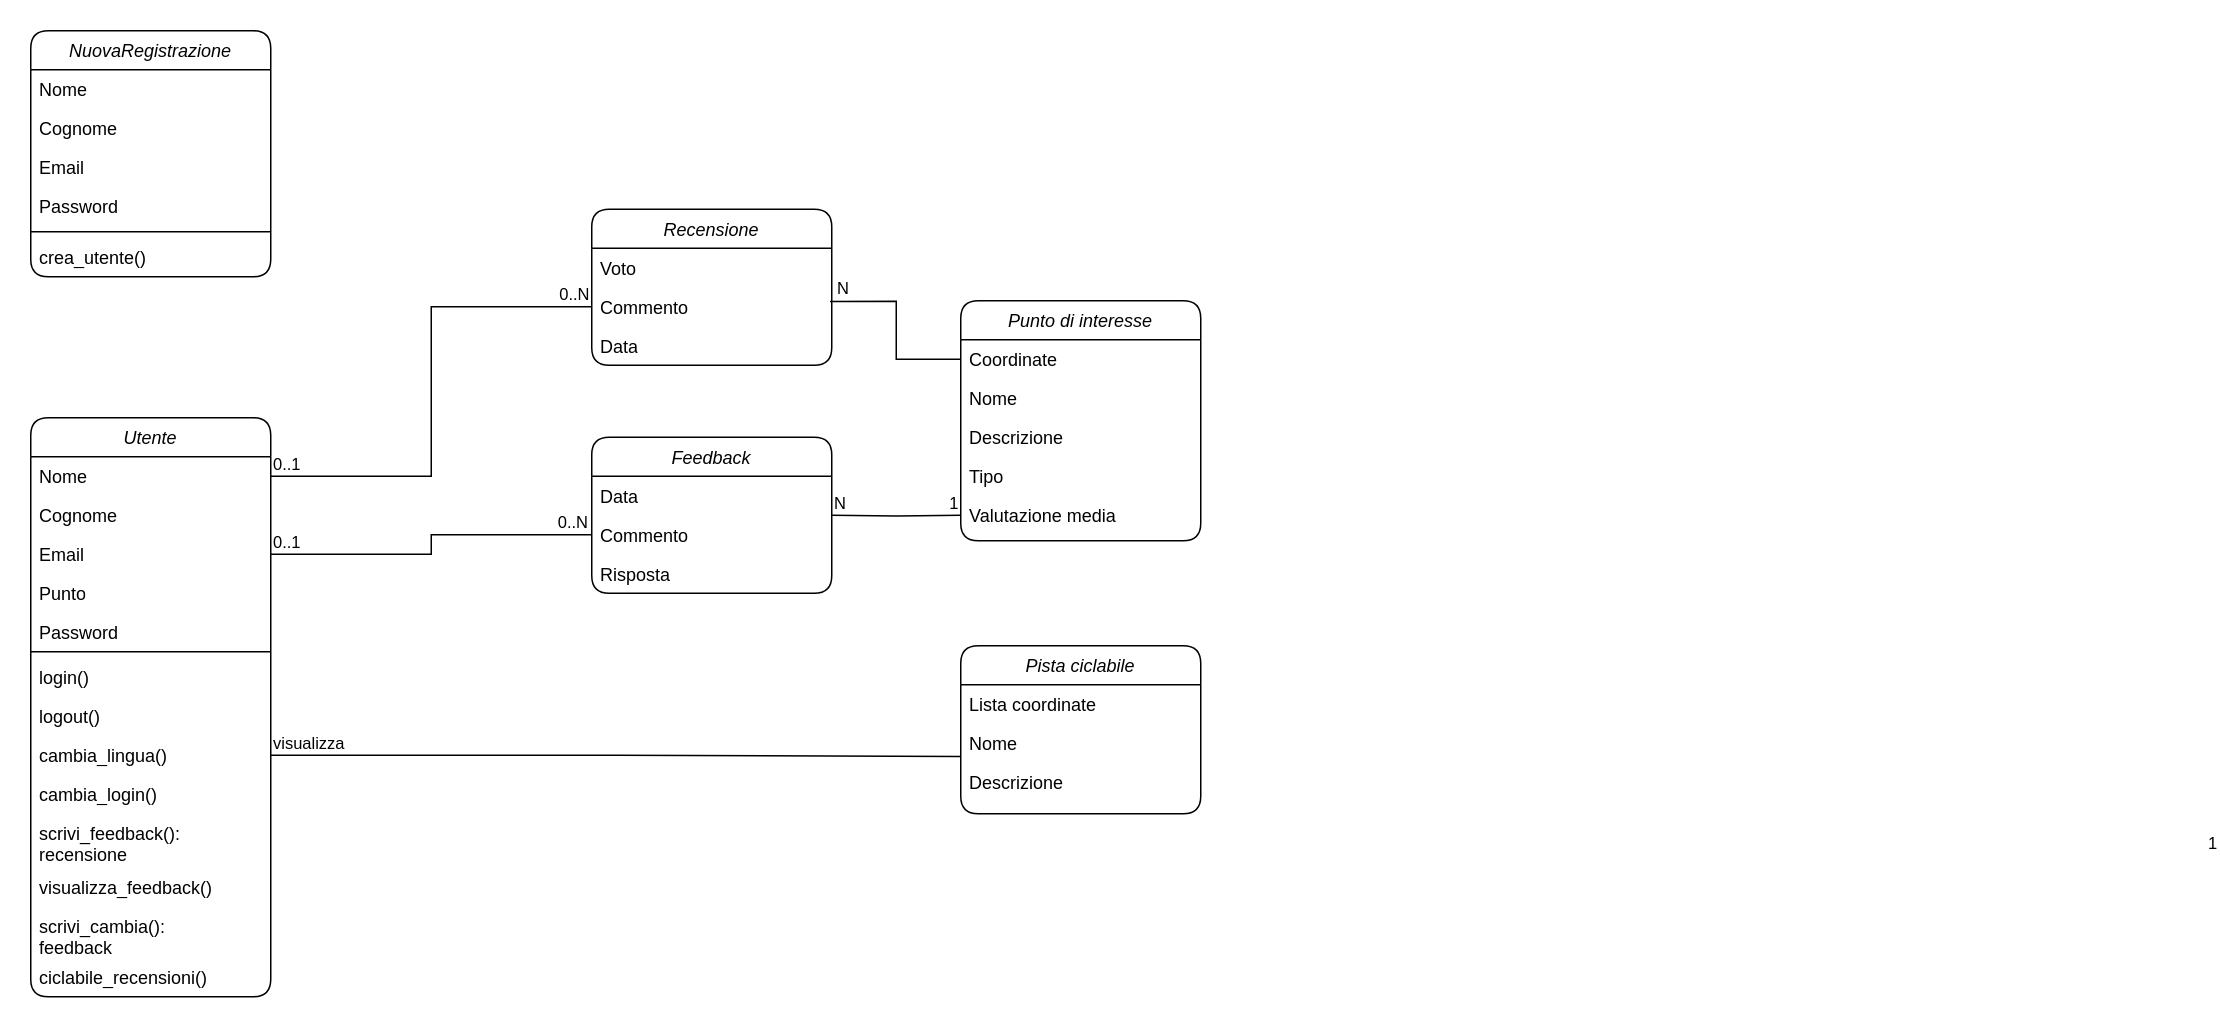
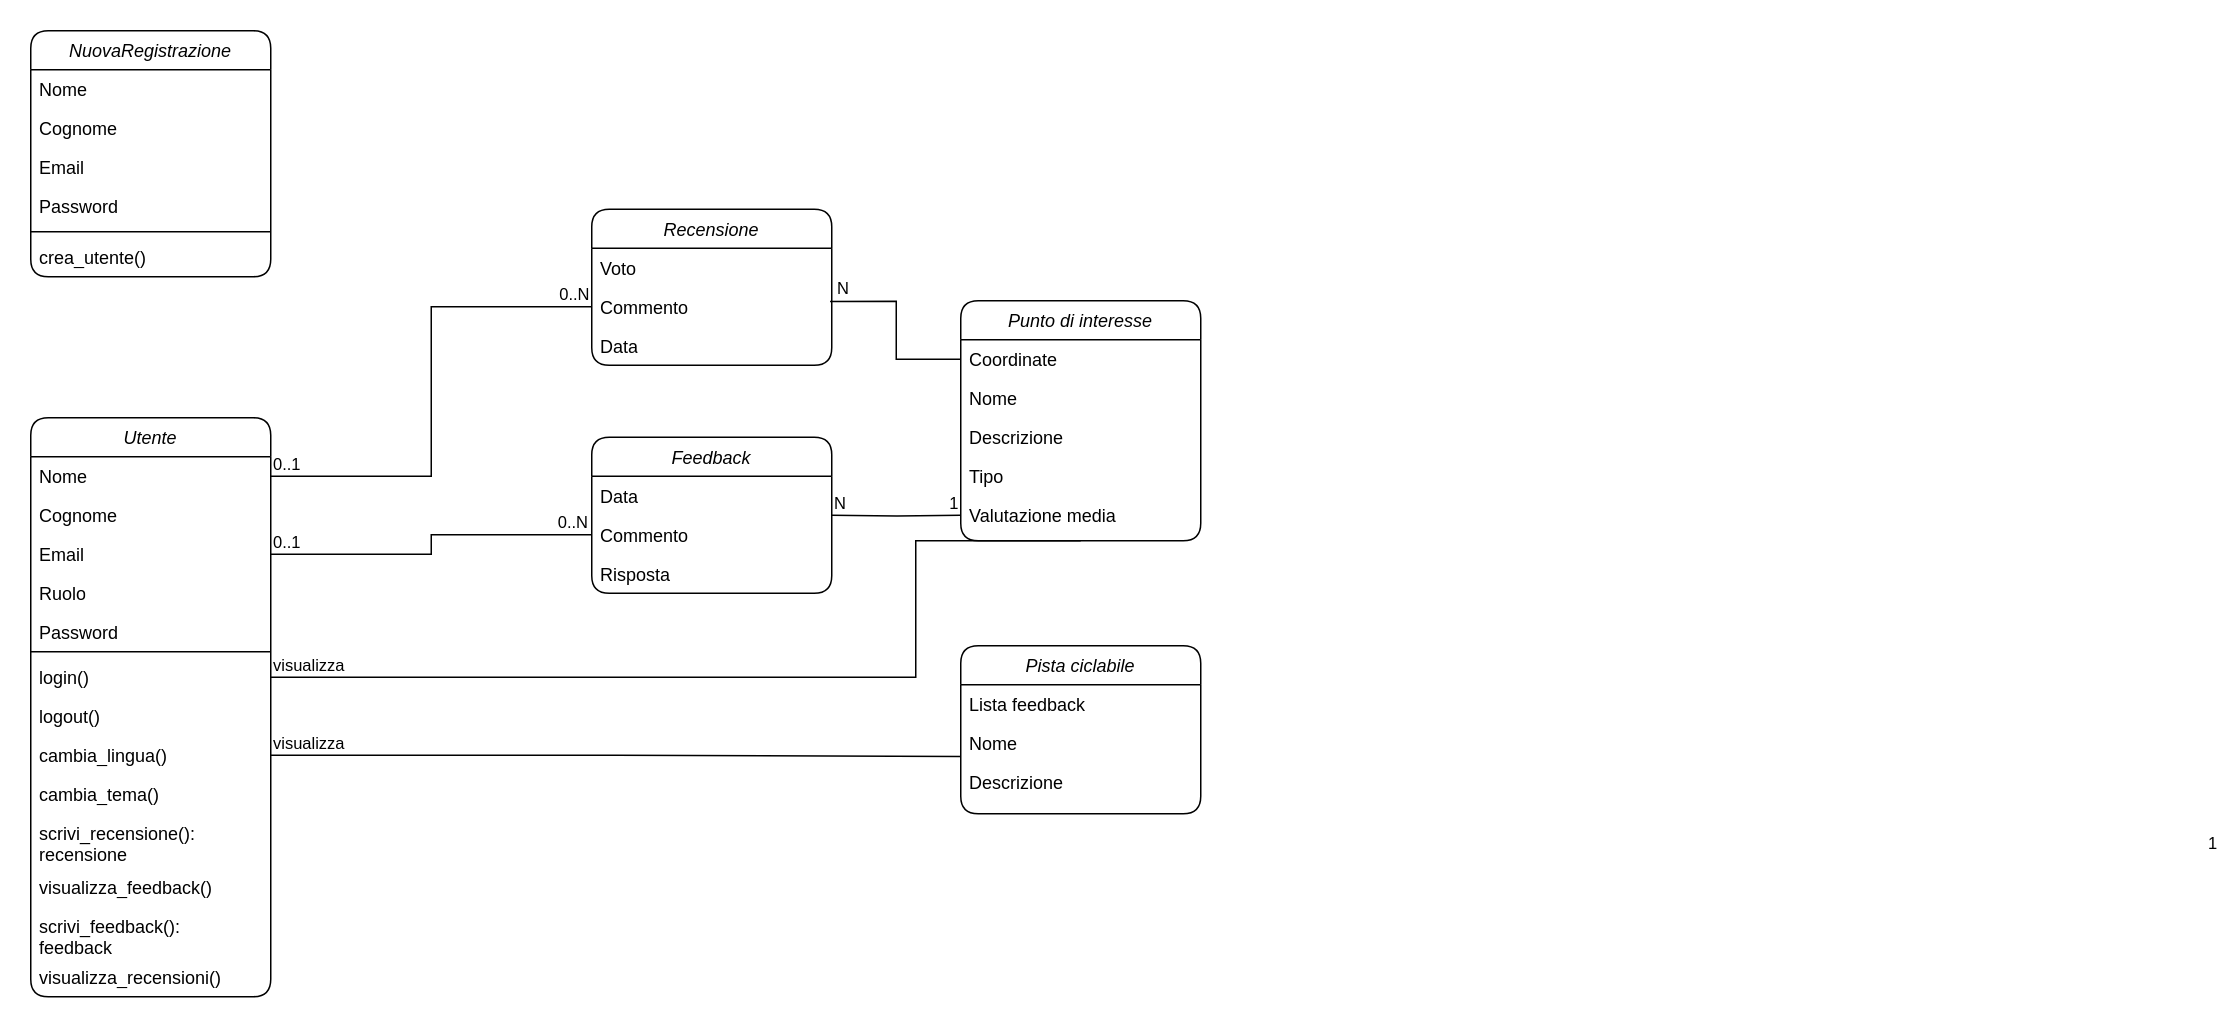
node "Punto": label "Punto" -> "Ruolo"
edge "Punto di interesse" -- "login()": added, label "visualizza"
node "Lista coordinate": label "Lista coordinate" -> "Lista feedback"
node "cambia_login()": label "cambia_login()" -> "cambia_tema()"
node "scrivi_feedback(): recensione": label "scrivi_feedback(): recensione" -> "scrivi_recensione(): recensione"
node "scrivi_cambia(): feedback": label "scrivi_cambia(): feedback" -> "scrivi_feedback(): feedback"
node "ciclabile_recensioni()": label "ciclabile_recensioni()" -> "visualizza_recensioni()"
